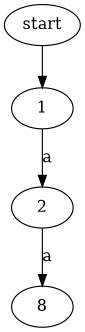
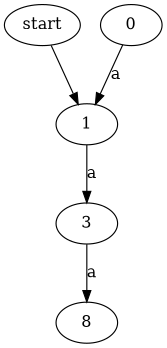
node "0": added
node "2": label "2" -> "3"
